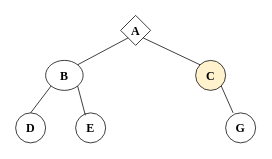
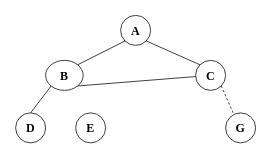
node "A": shape diamond -> ellipse
node "C": fillcolor #fff2cc -> #ffffff
edge "C" -- "G": style solid -> dashed
edge "B" -- "E": now "B" -- "C"
